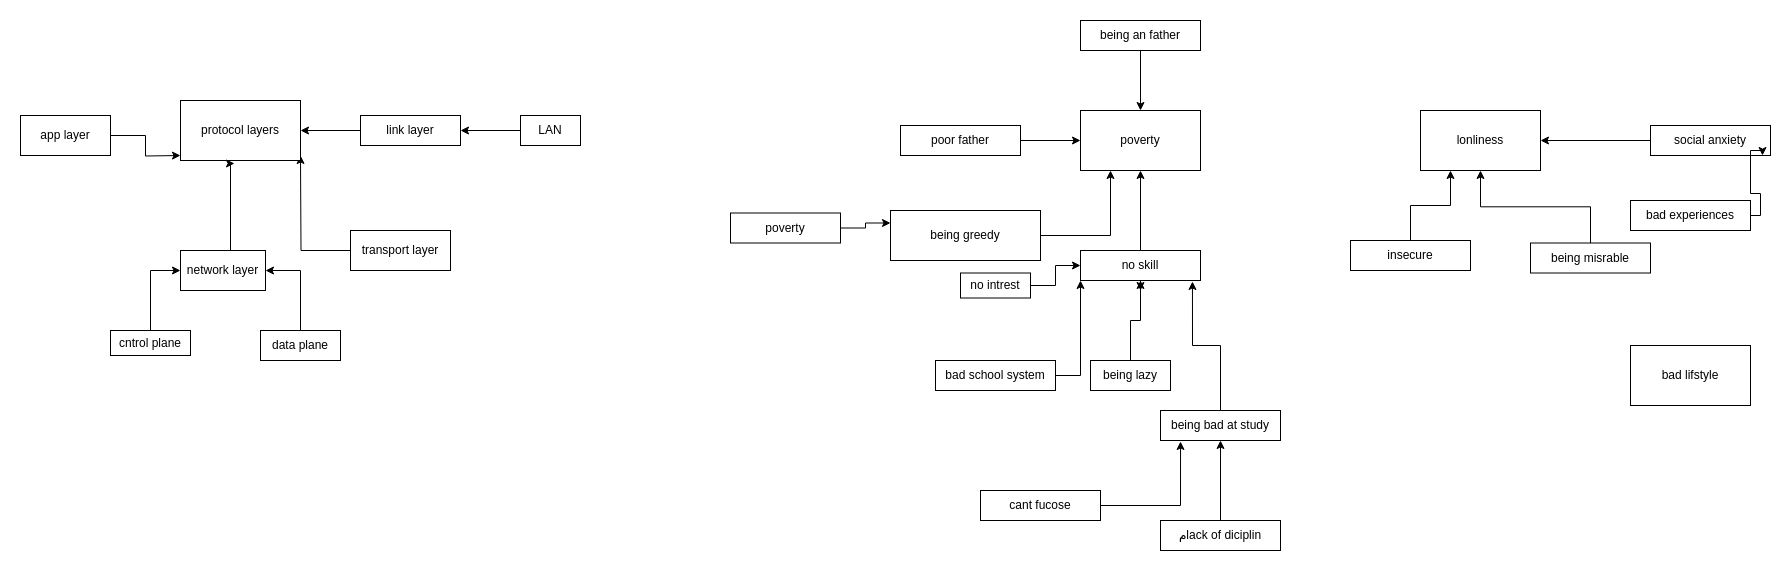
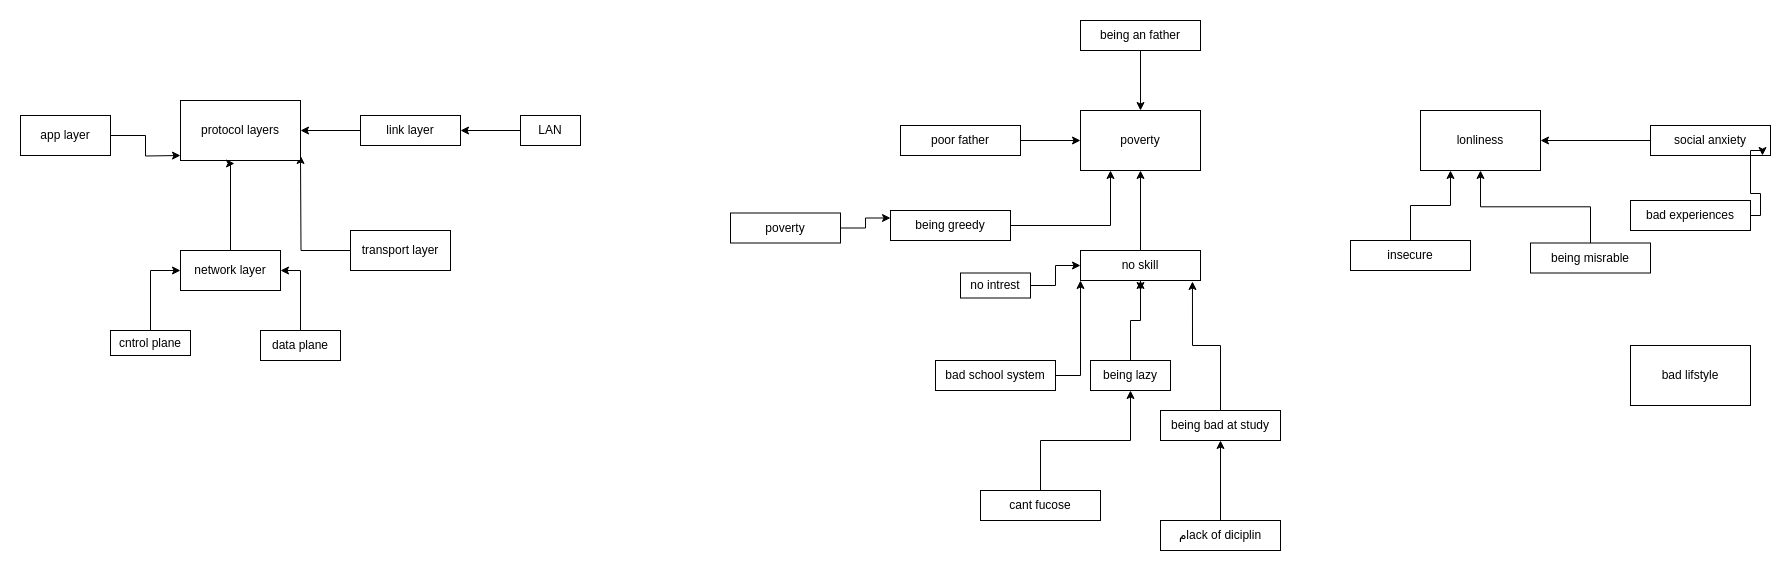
node "being greedy": size 150x50 -> 120x30
node "network layer": size 85x40 -> 100x40
edge "cant fucose" -> "being bad at study": now "cant fucose" -> "being lazy"
